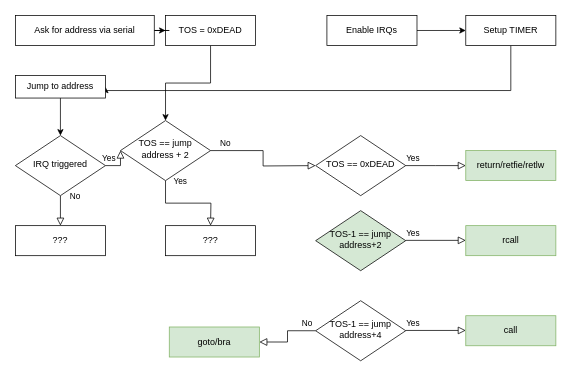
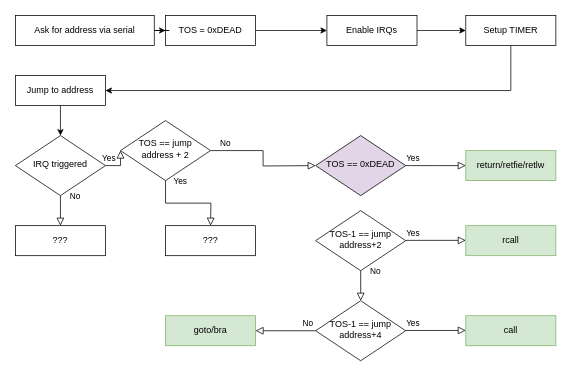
edge "TOS = 0xDEAD" -> "TOS == jump address + 2": now "TOS = 0xDEAD" -> "Enable IRQs"
node "Jump to address": size 90x23 -> 90x30
node "TOS == 0xDEAD": fillcolor #ffffff -> #e1d5e7
node "TOS-1 == jump address+2": fillcolor #d5e8d4 -> #ffffff
edge "TOS-1 == jump address+2" -> "TOS-1 == jump address+4": added, label "No"
node "goto/bra": moved (214, 342) -> (210, 330)
